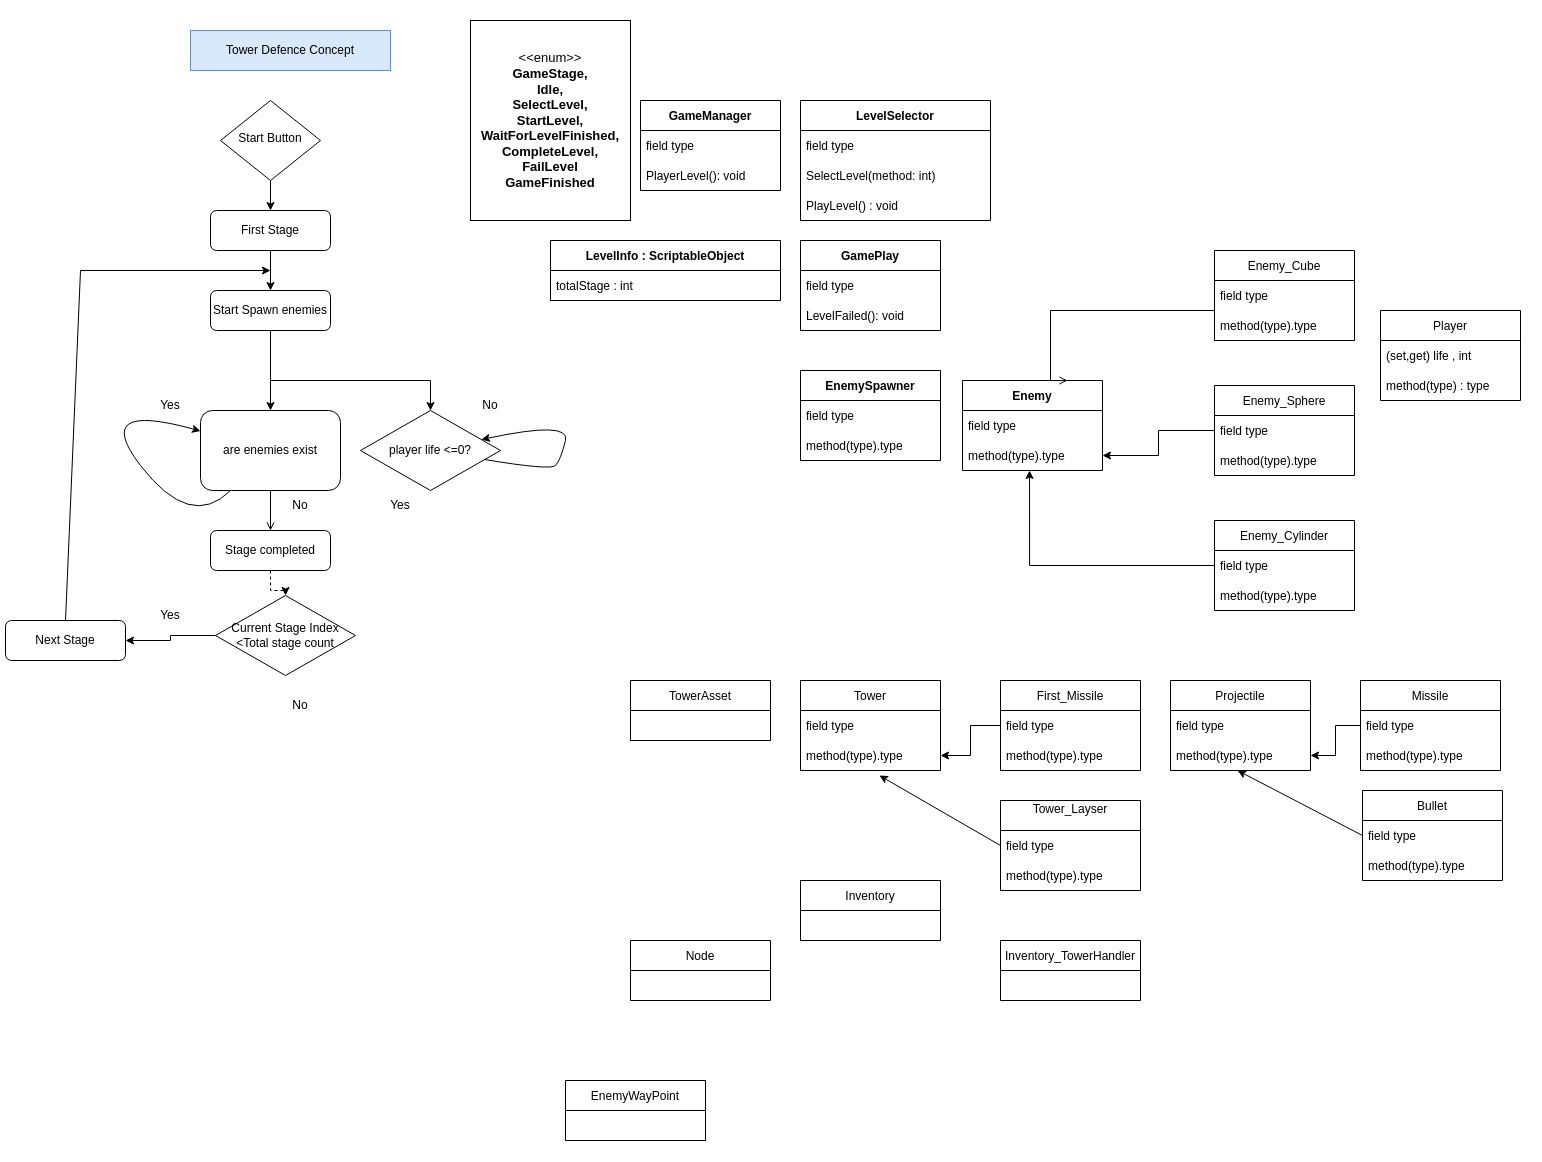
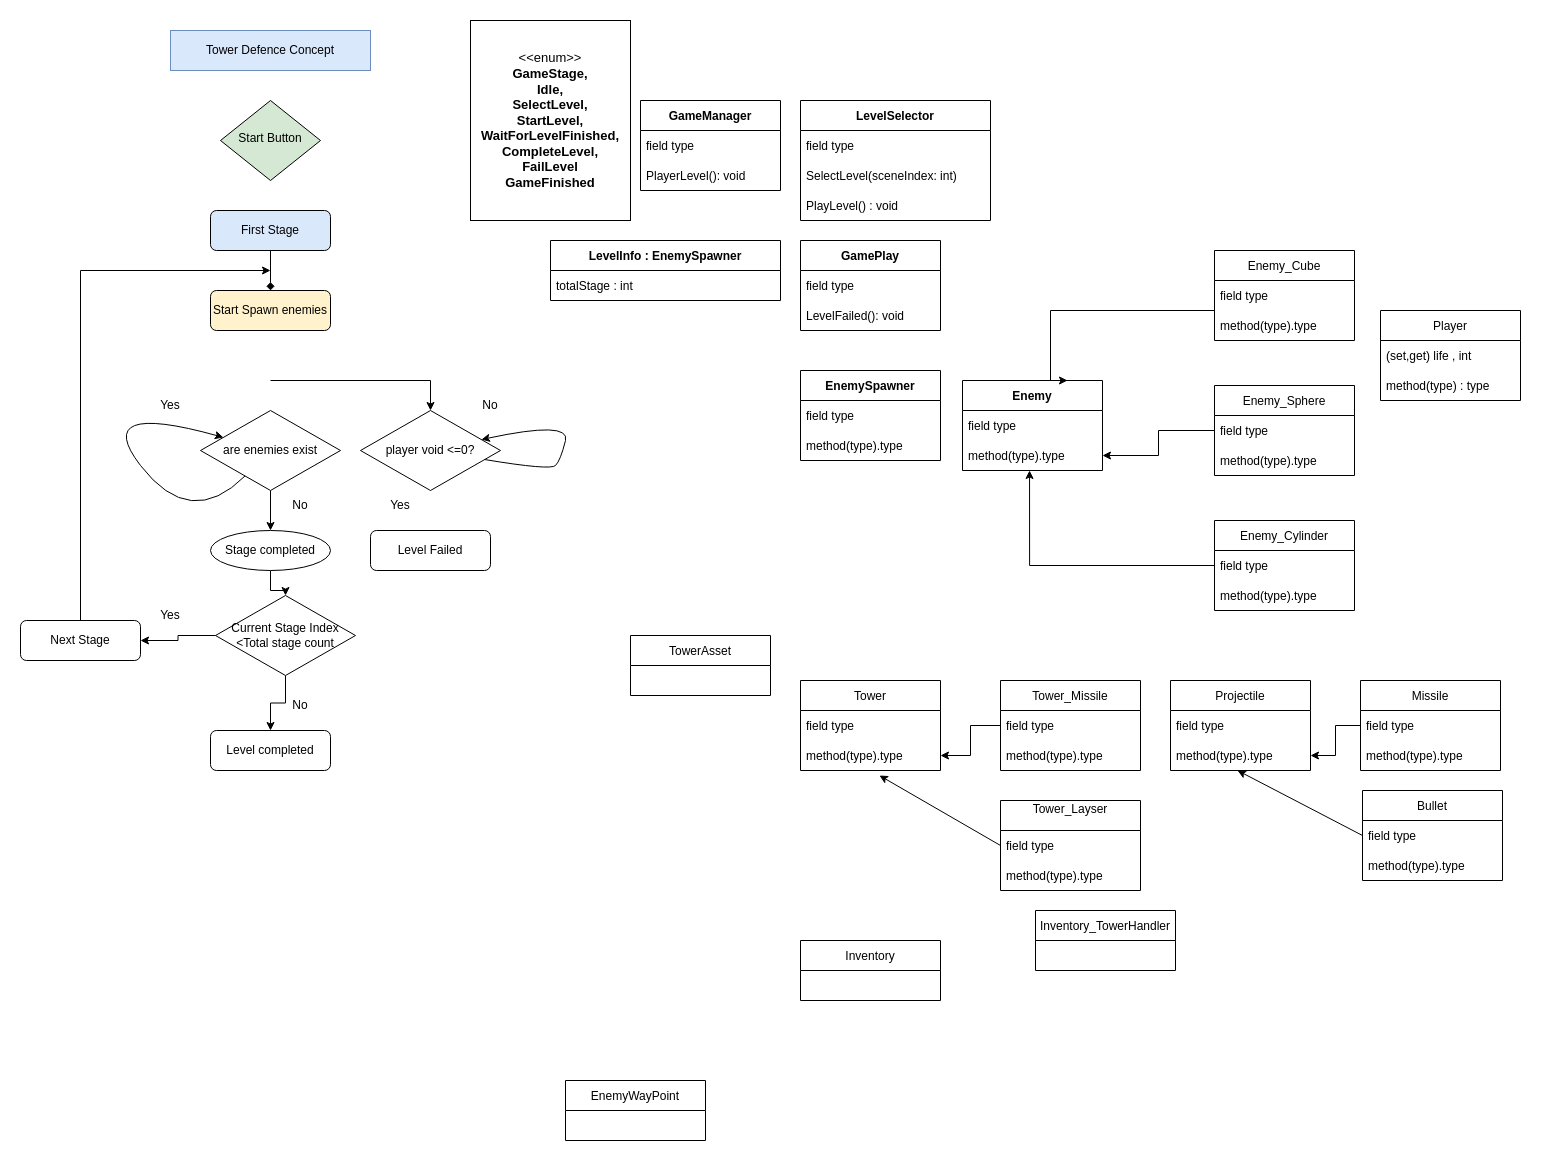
node "Tower Defence Concept": moved (291, 51) -> (271, 51)
node "Start Button": fillcolor #ffffff -> #d5e8d4
node "SelectLevel(method: int)": label "SelectLevel(method: int)" -> "SelectLevel(sceneIndex: int)"
edge "Start Button" -> "First Stage": removed
node "First Stage": fillcolor #ffffff -> #dae8fc
node "LevelInfo : ScriptableObject": label "LevelInfo : ScriptableObject" -> "LevelInfo : EnemySpawner"
edge "First Stage" -> "Start Spawn enemies": arrowhead classic -> diamond
node "Start Spawn enemies": fillcolor #ffffff -> #fff2cc
edge "Start Spawn enemies" -> "are enemies exist": removed
edge "Enemy_Cube" -> "Enemy": arrowhead open -> classic
node "are enemies exist": shape rounded rectangle -> diamond
node "player life <=0?": label "player life <=0?" -> "player void <=0?"
edge "are enemies exist" -> "Stage completed": arrowhead open -> classic
node "Stage completed": shape rounded rectangle -> ellipse
node "Level Failed": added
edge "Stage completed" -> "Current Stage Index <Total stage count": style dashed -> solid
node "Next Stage": moved (66, 641) -> (81, 641)
node "First_Missile": label "First_Missile" -> "Tower_Missile"
edge "Current Stage Index <Total stage count" -> "Level completed": added
node "TowerAsset": moved (701, 711) -> (701, 666)
node "Level completed": added
node "Inventory": moved (871, 911) -> (871, 971)
node "Node": removed
node "Inventory_TowerHandler": moved (1071, 971) -> (1106, 941)
